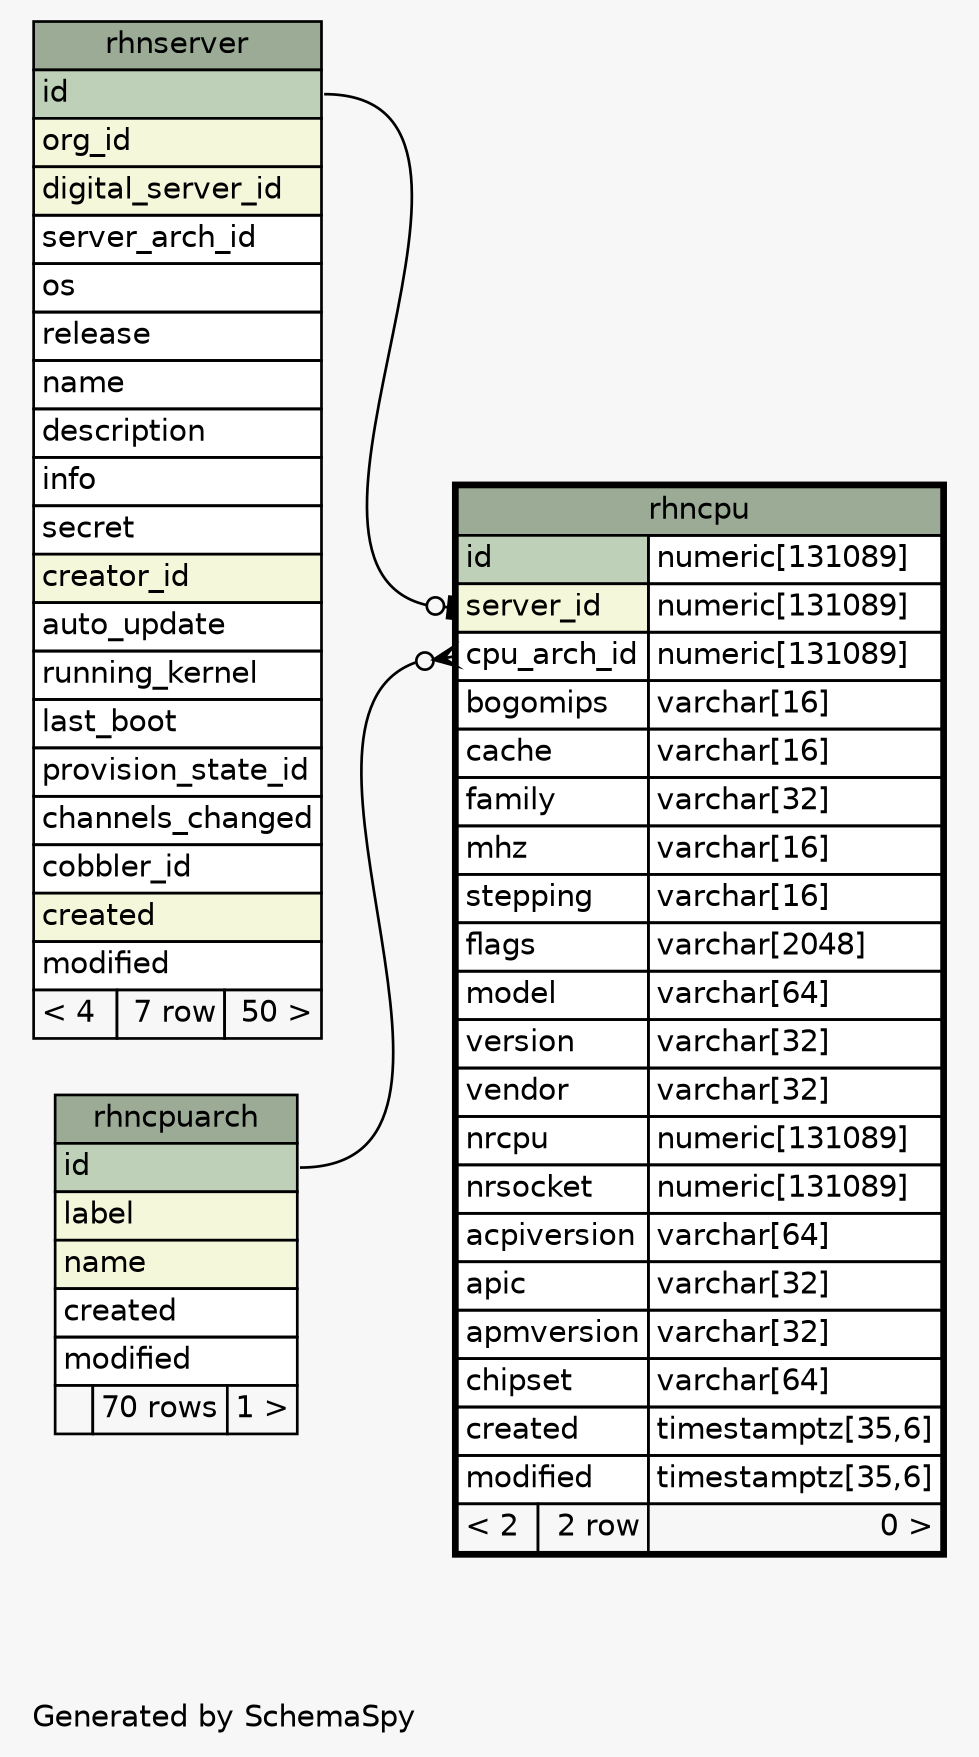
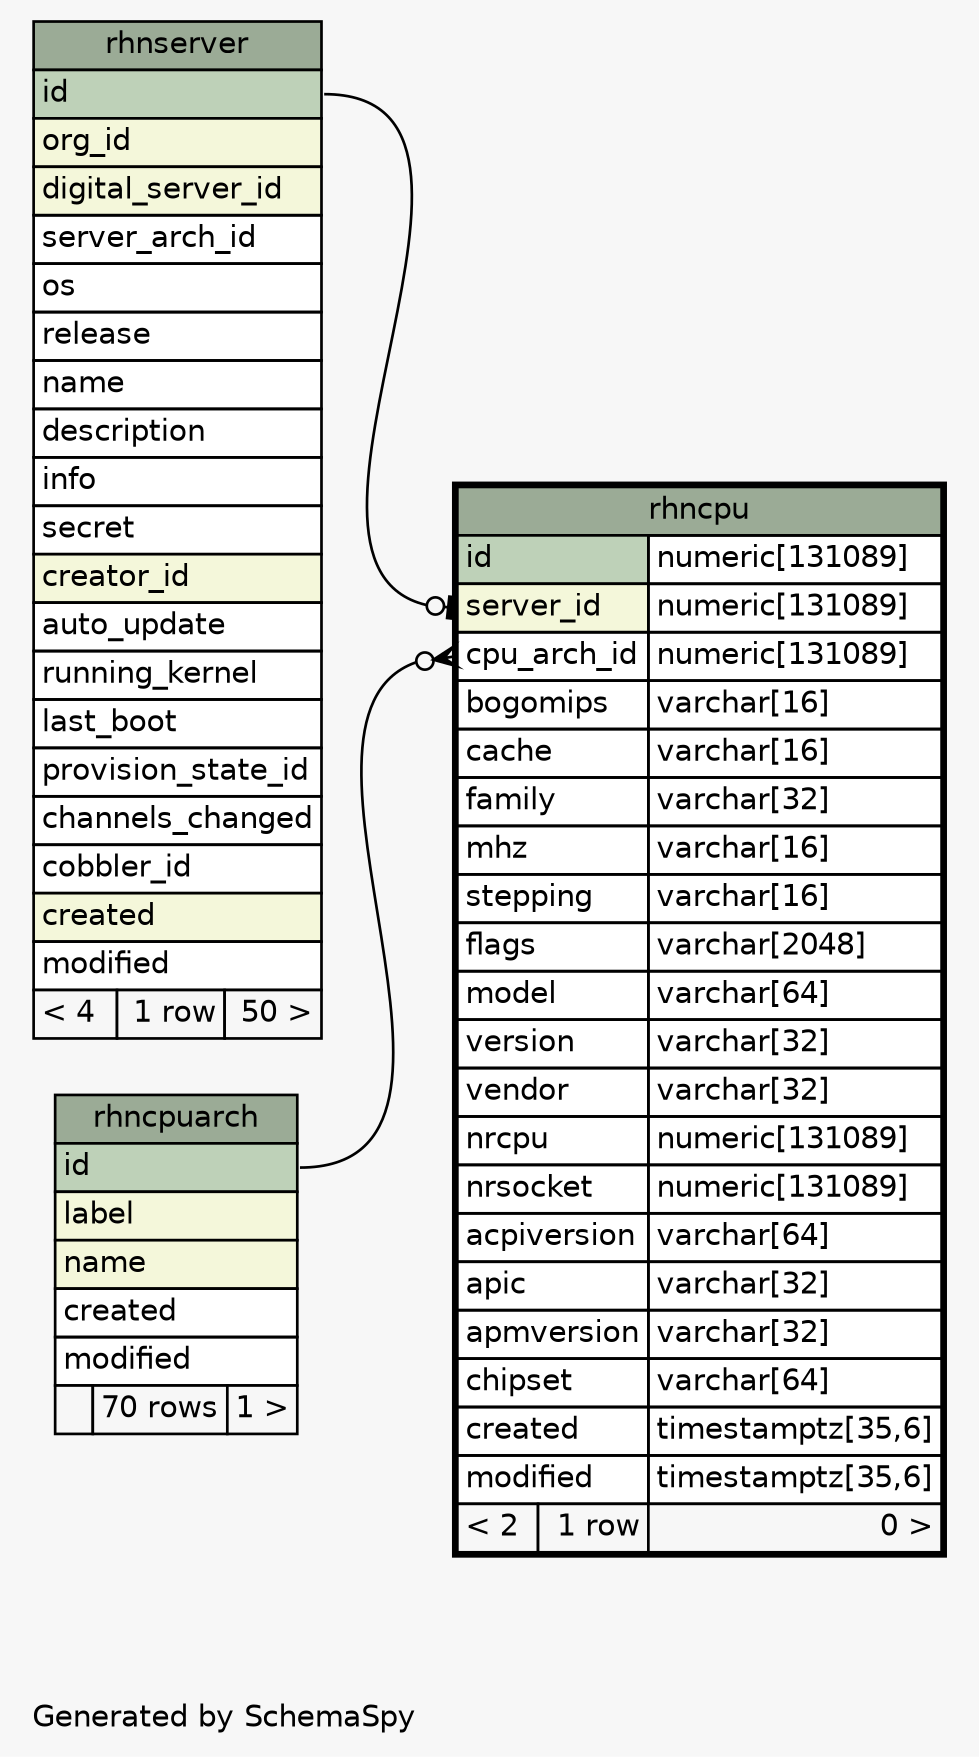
node "rhnserver": text "7 row" -> "1 row"
node "rhncpu": text "2 row" -> "1 row"
